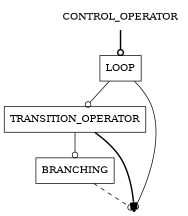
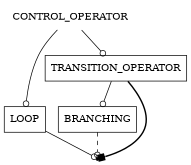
edge "CONTROL_OPERATOR" -> "LOOP": style bold -> solid
edge "LOOP" -> "TRANSITION_OPERATOR": now "CONTROL_OPERATOR" -> "TRANSITION_OPERATOR"
